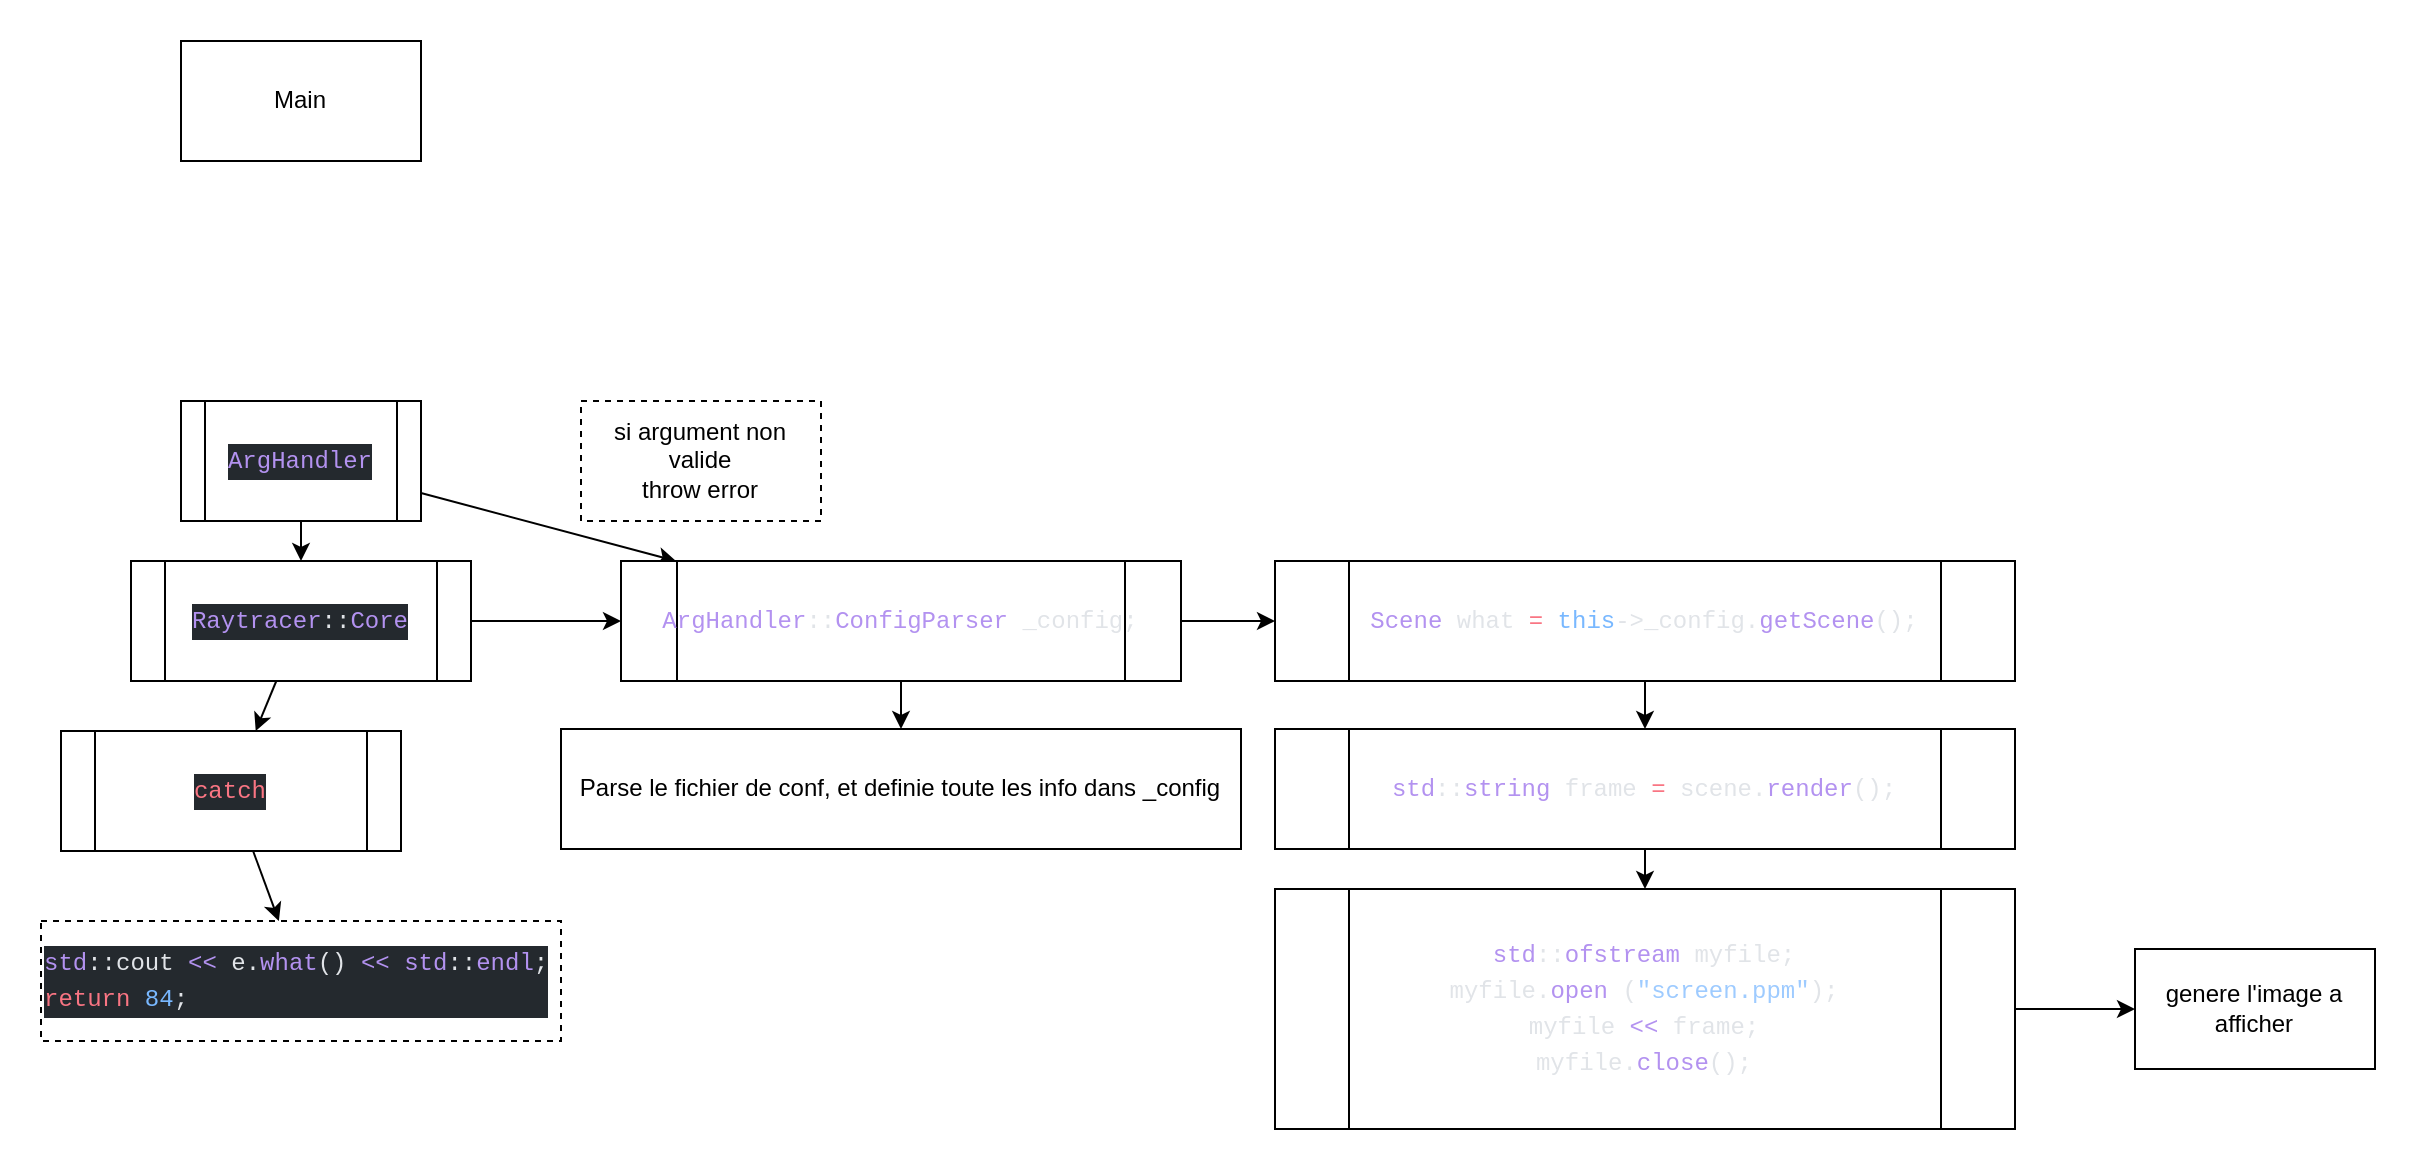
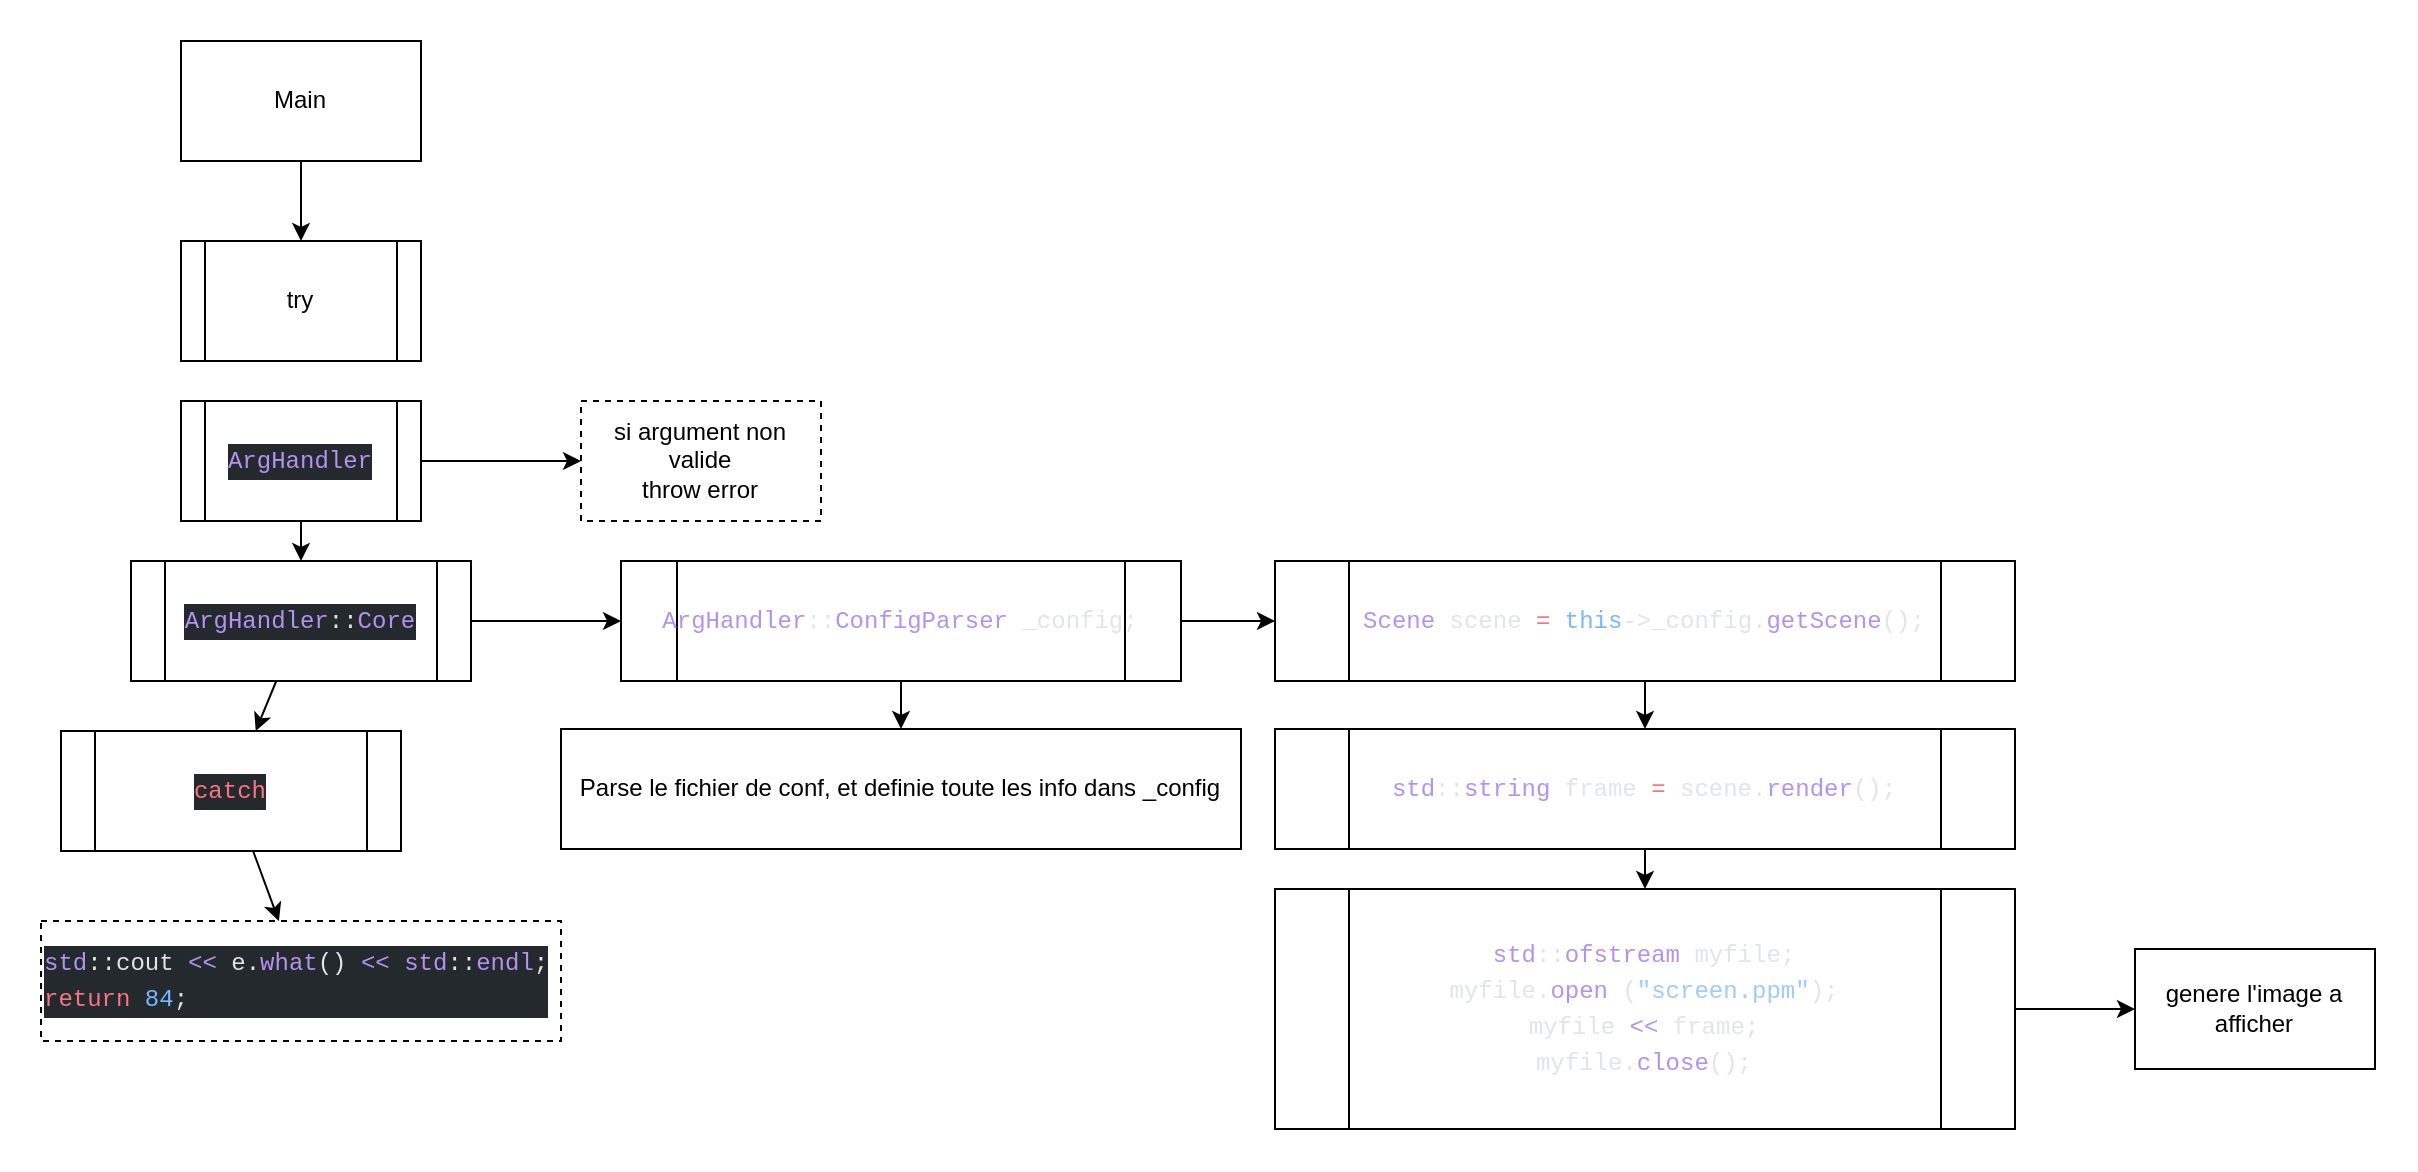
edge "Main" -> "try": added
node "try": added
edge "ArgHandler" -> "ArgHandler::ConfigParser _config;": now "ArgHandler" -> "si argument non valide throw error"
node "Raytracer::Core": label "Raytracer::Core" -> "ArgHandler::Core"
node "Scene what = this->_config.getScene();": label "Scene what = this->_config.getScene();" -> "Scene scene = this->_config.getScene();"
